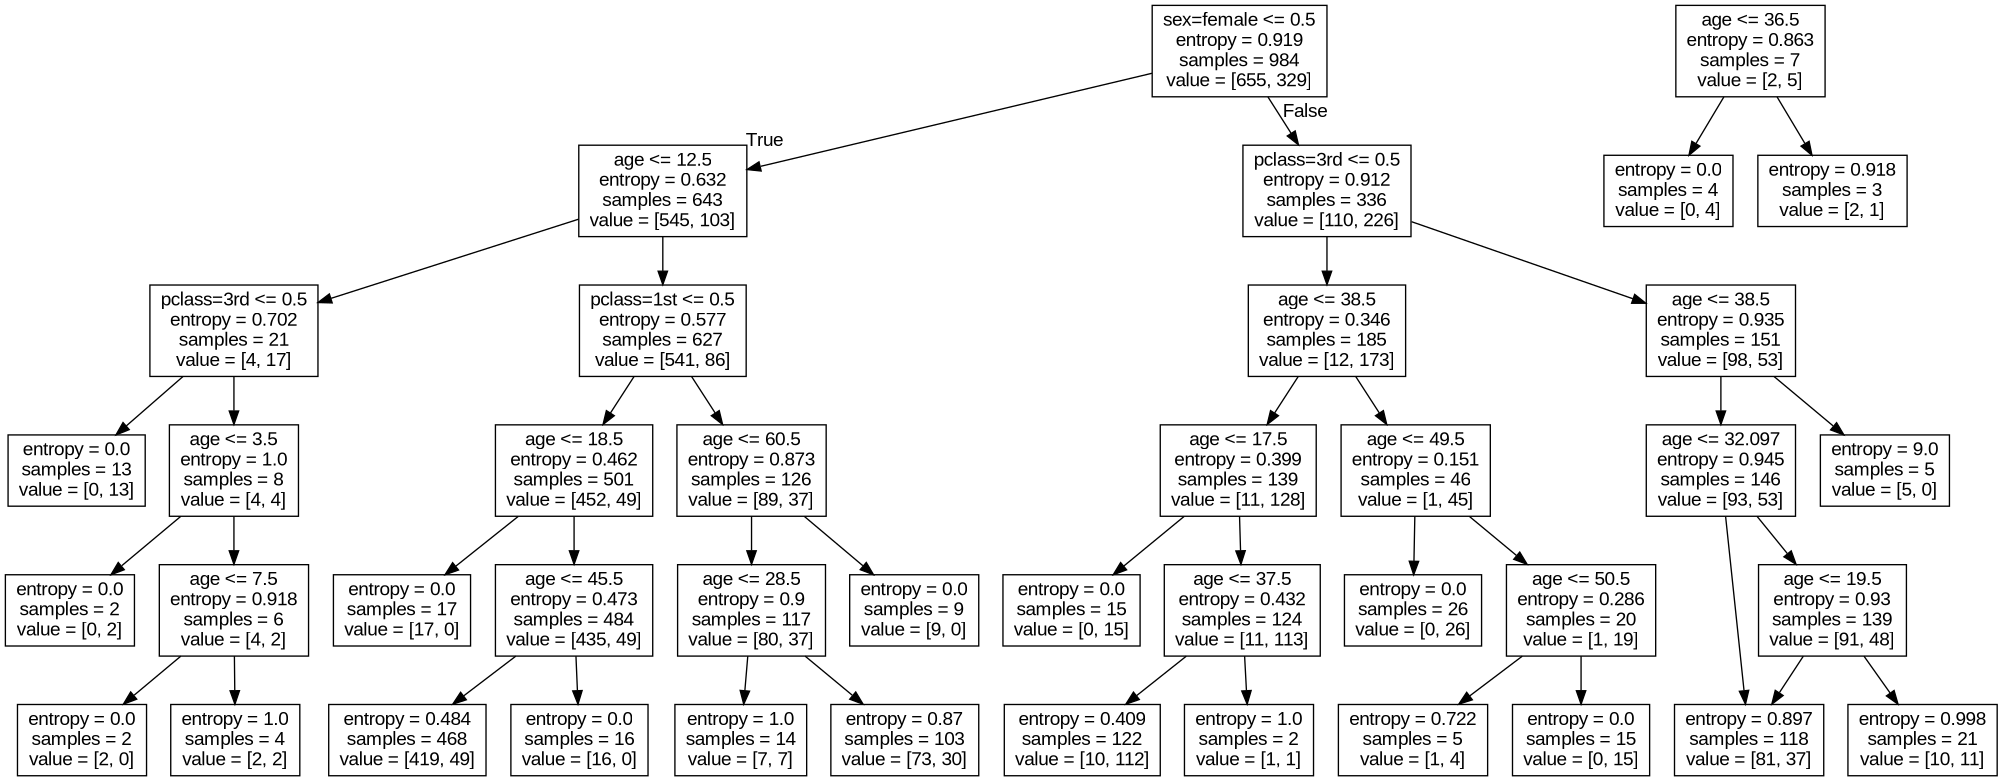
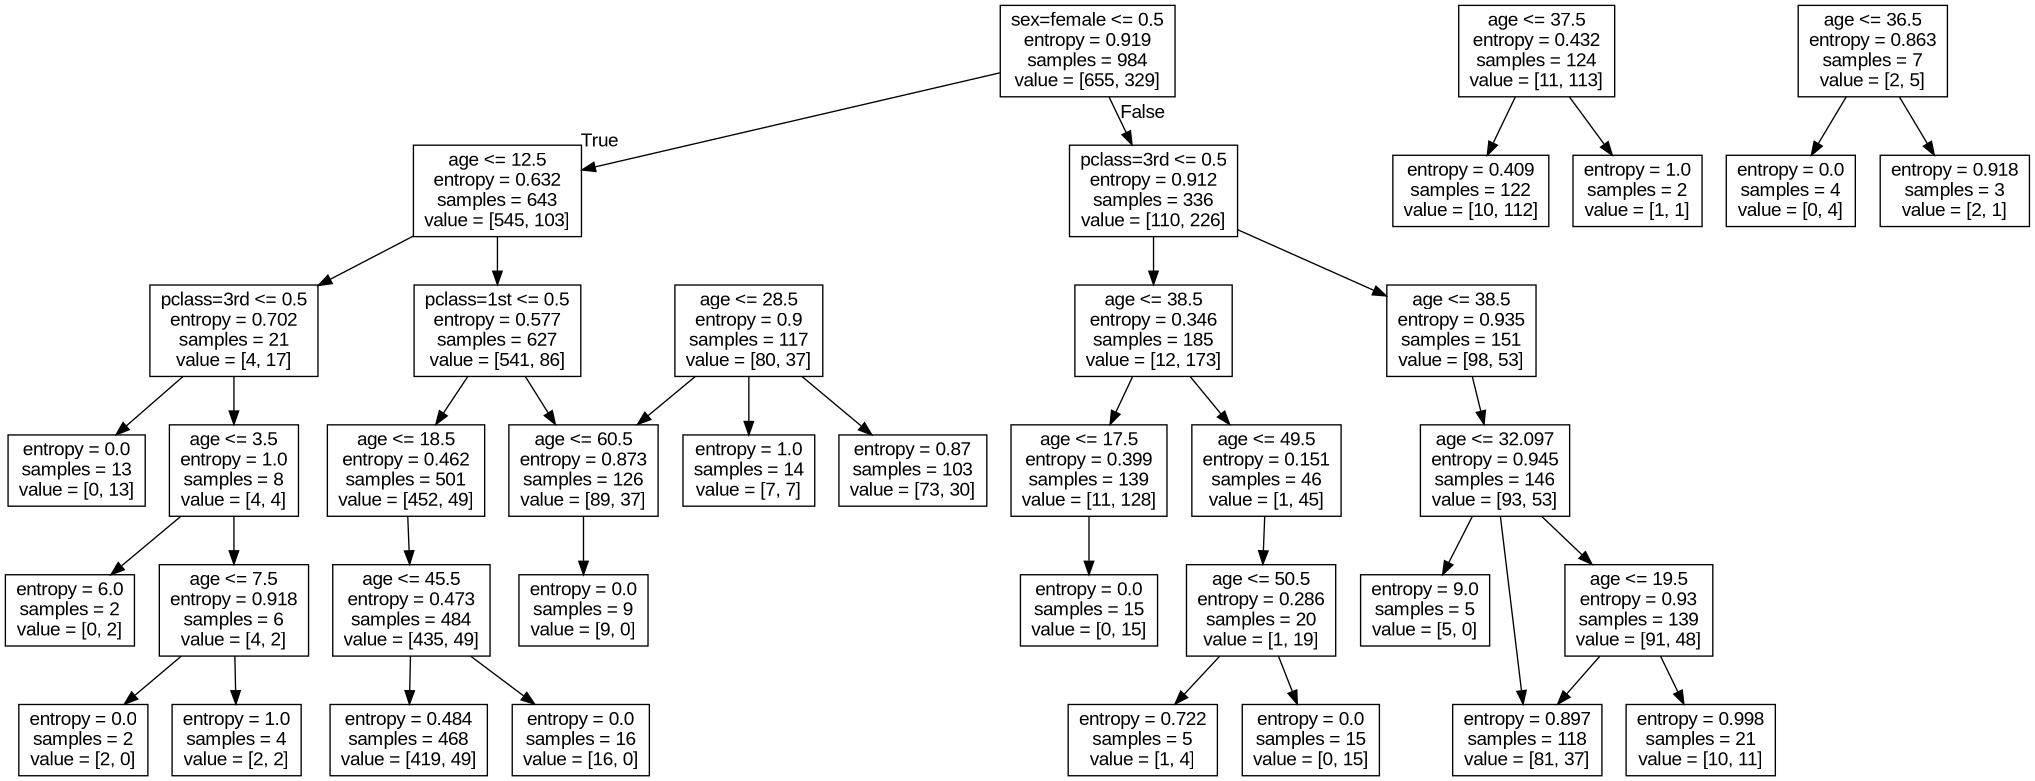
edge "age <= 38.5 entropy = 0.935 samples = 151 value = [98, 53]" -> "entropy = 9.0 samples = 5 value = [5, 0]": now "age <= 32.097 entropy = 0.945 samples = 146 value = [93, 53]" -> "entropy = 9.0 samples = 5 value = [5, 0]"
edge "age <= 60.5 entropy = 0.873 samples = 126 value = [89, 37]" -> "age <= 28.5 entropy = 0.9 samples = 117 value = [80, 37]": reversed
edge "age <= 17.5 entropy = 0.399 samples = 139 value = [11, 128]" -> "age <= 37.5 entropy = 0.432 samples = 124 value = [11, 113]": removed
node "entropy = 0.0 samples = 2 value = [0, 2]": label "entropy = 0.0 samples = 2 value = [0, 2]" -> "entropy = 6.0 samples = 2 value = [0, 2]"
node "entropy = 0.0 samples = 17 value = [17, 0]": removed
node "entropy = 0.0 samples = 26 value = [0, 26]": removed
